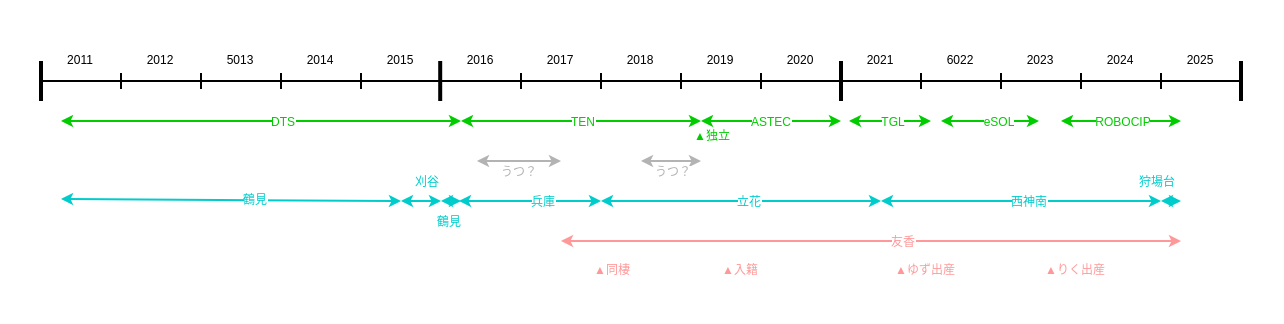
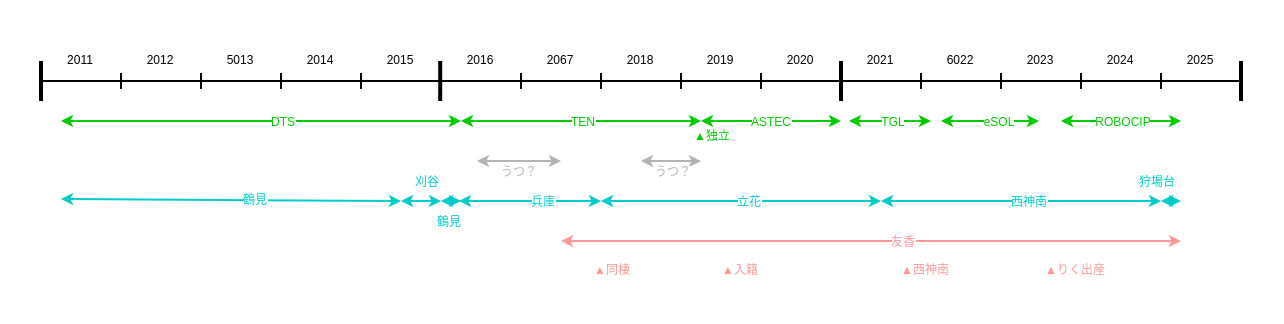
node "2017": label "2017" -> "2067"
node "▲ゆず出産": label "▲ゆず出産" -> "▲西神南"
